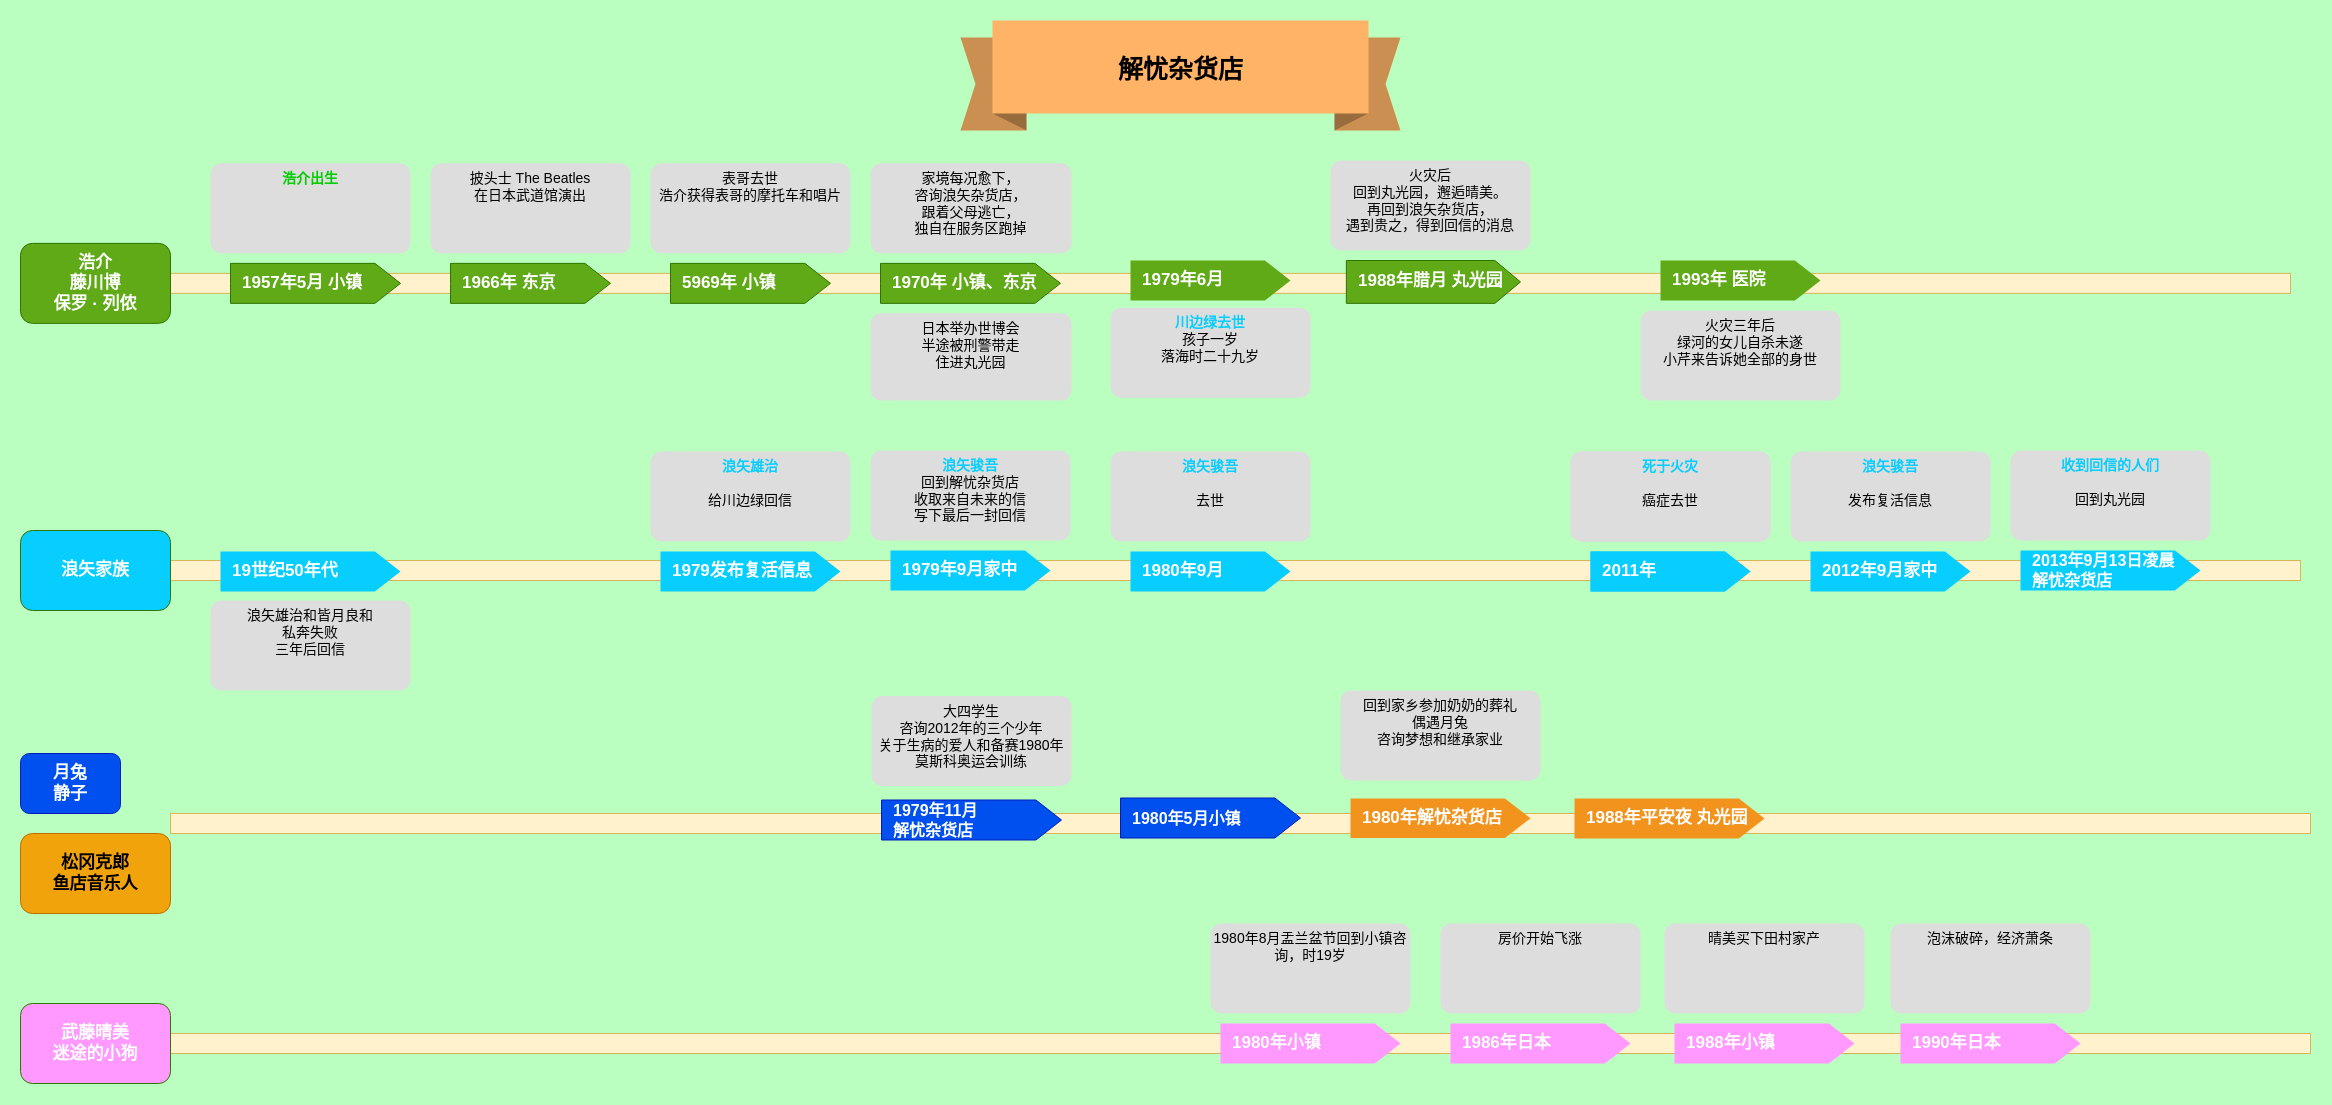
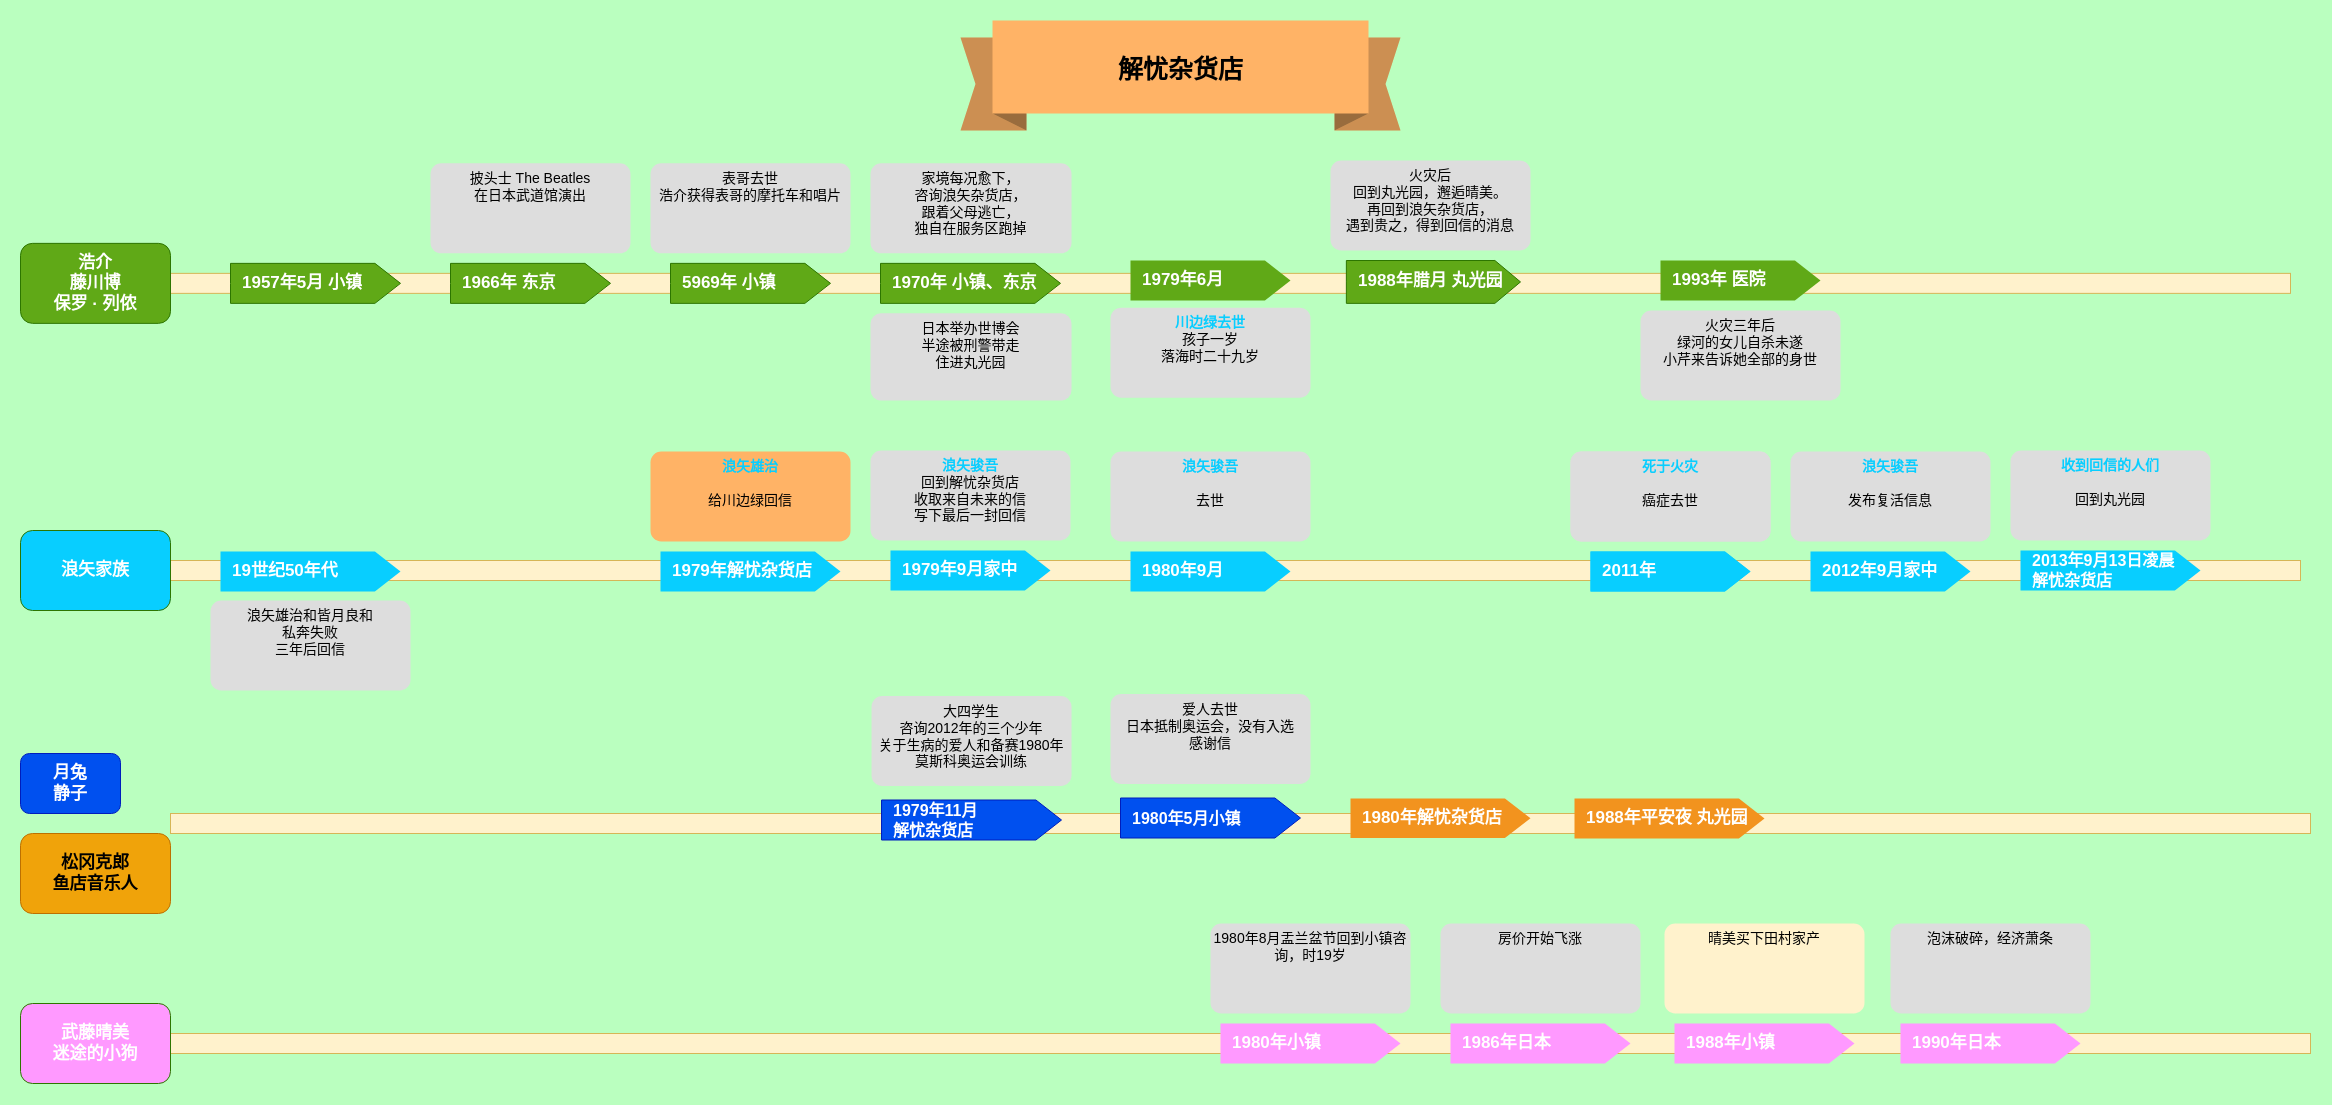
node "浩介出生": removed
node "浪矢雄治 给川边绿回信": fillcolor #dddddd -> #ffb366
node "1979发布复活信息": label "1979发布复活信息" -> "1979年解忧杂货店"
node "回到家乡参加奶奶的葬礼 偶遇月兔 咨询梦想和继承家业": removed
node "爱人去世 日本抵制奥运会，没有入选 感谢信": added
node "晴美买下田村家产": fillcolor #dddddd -> #fff2cc
